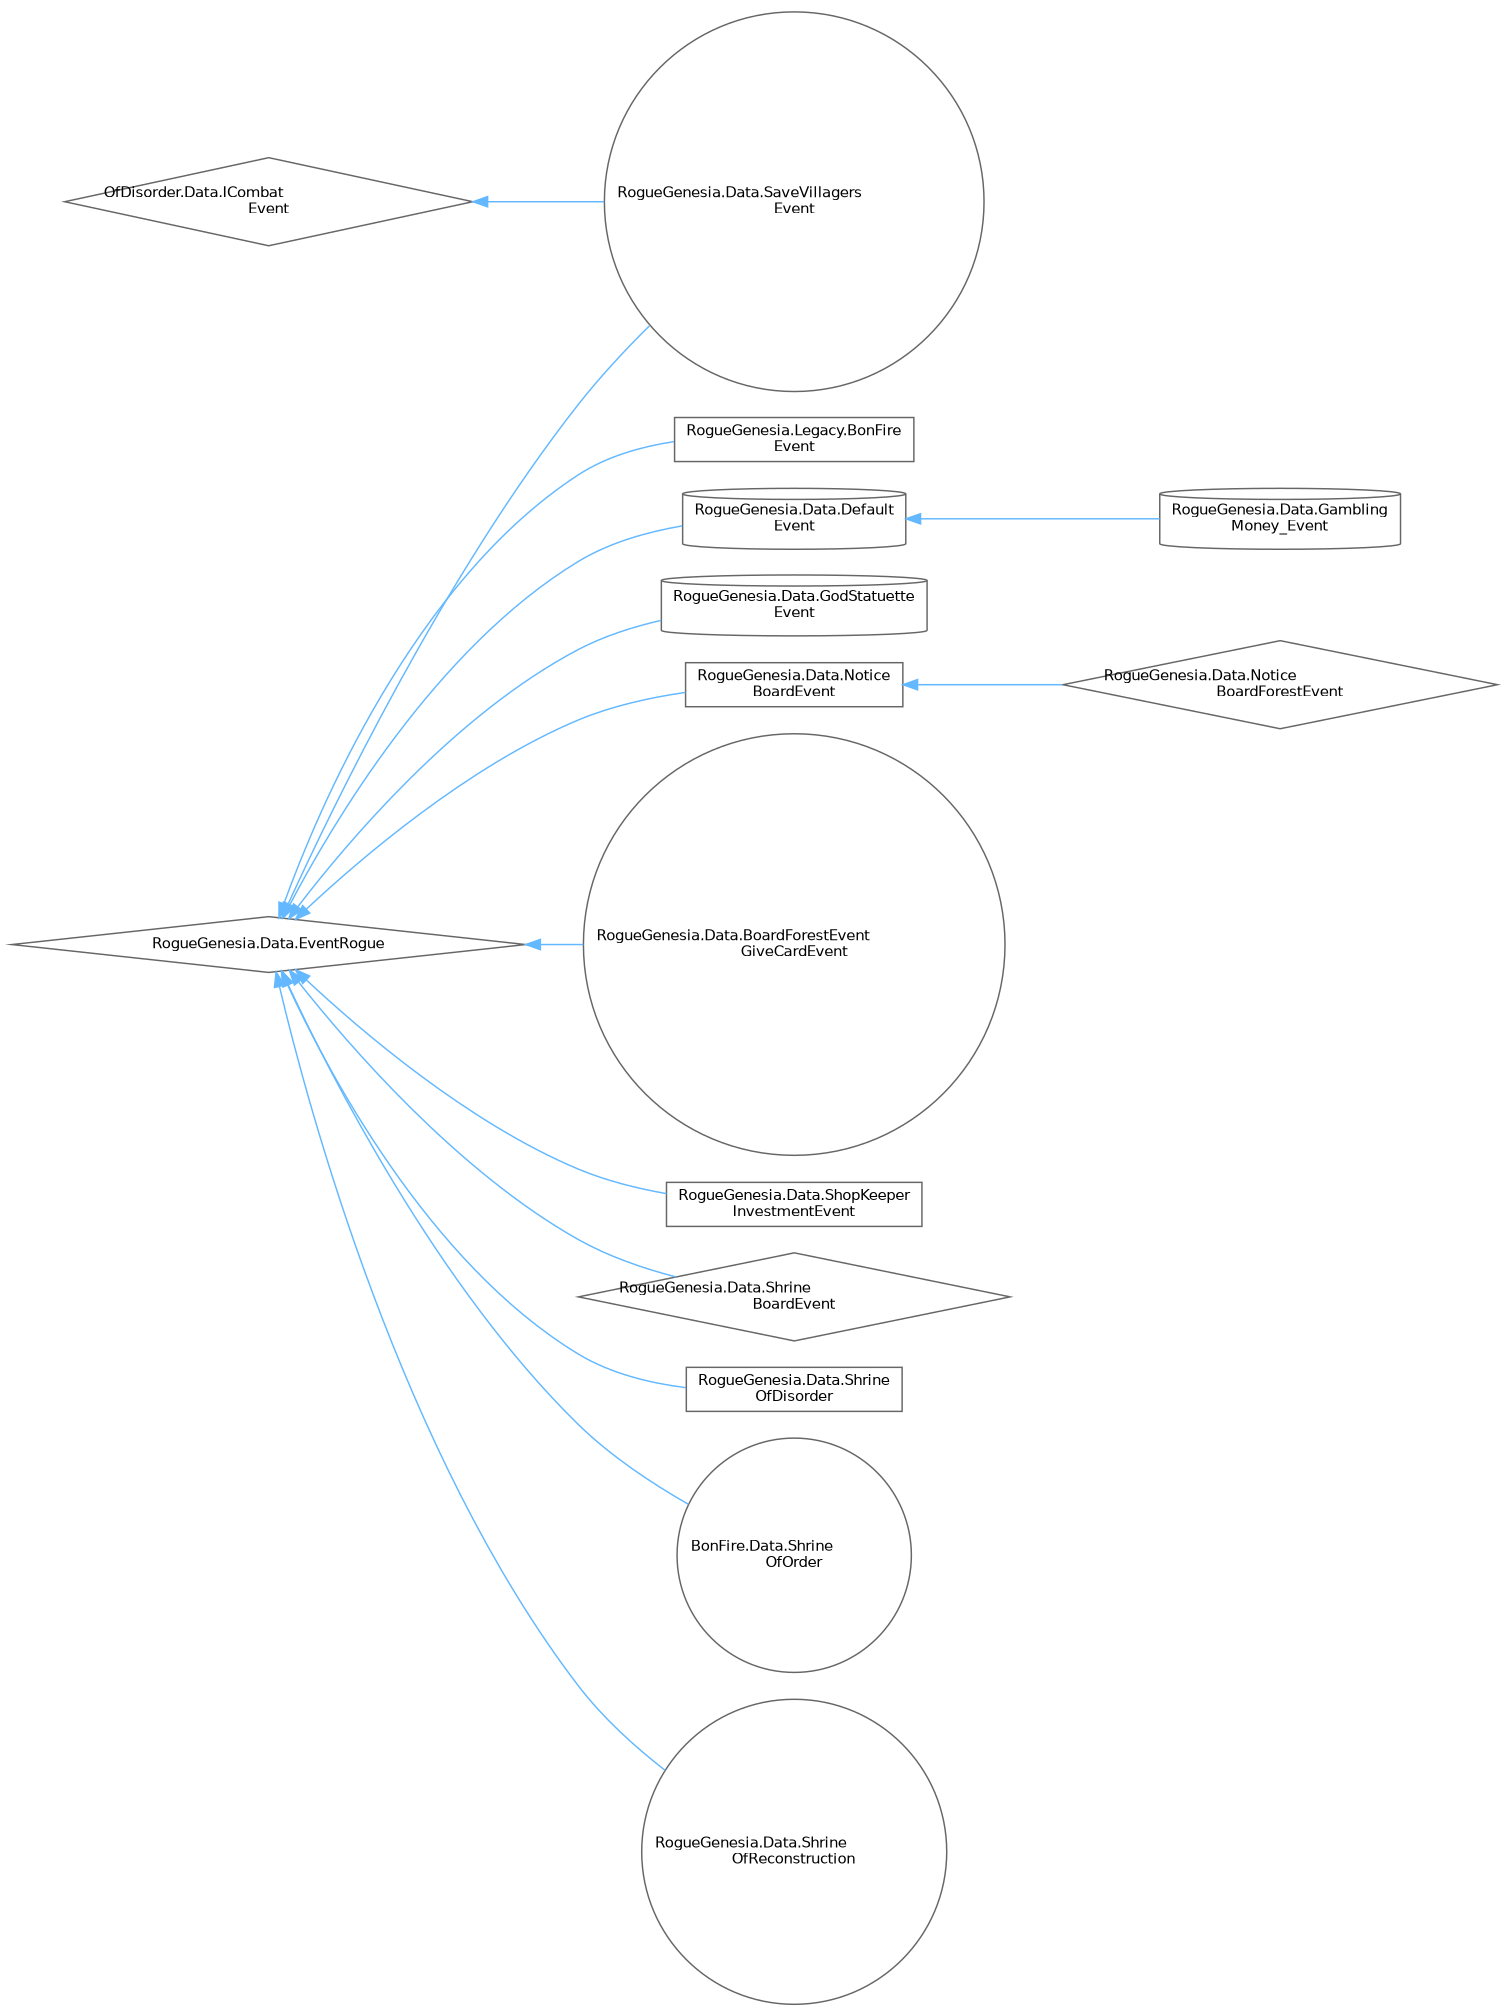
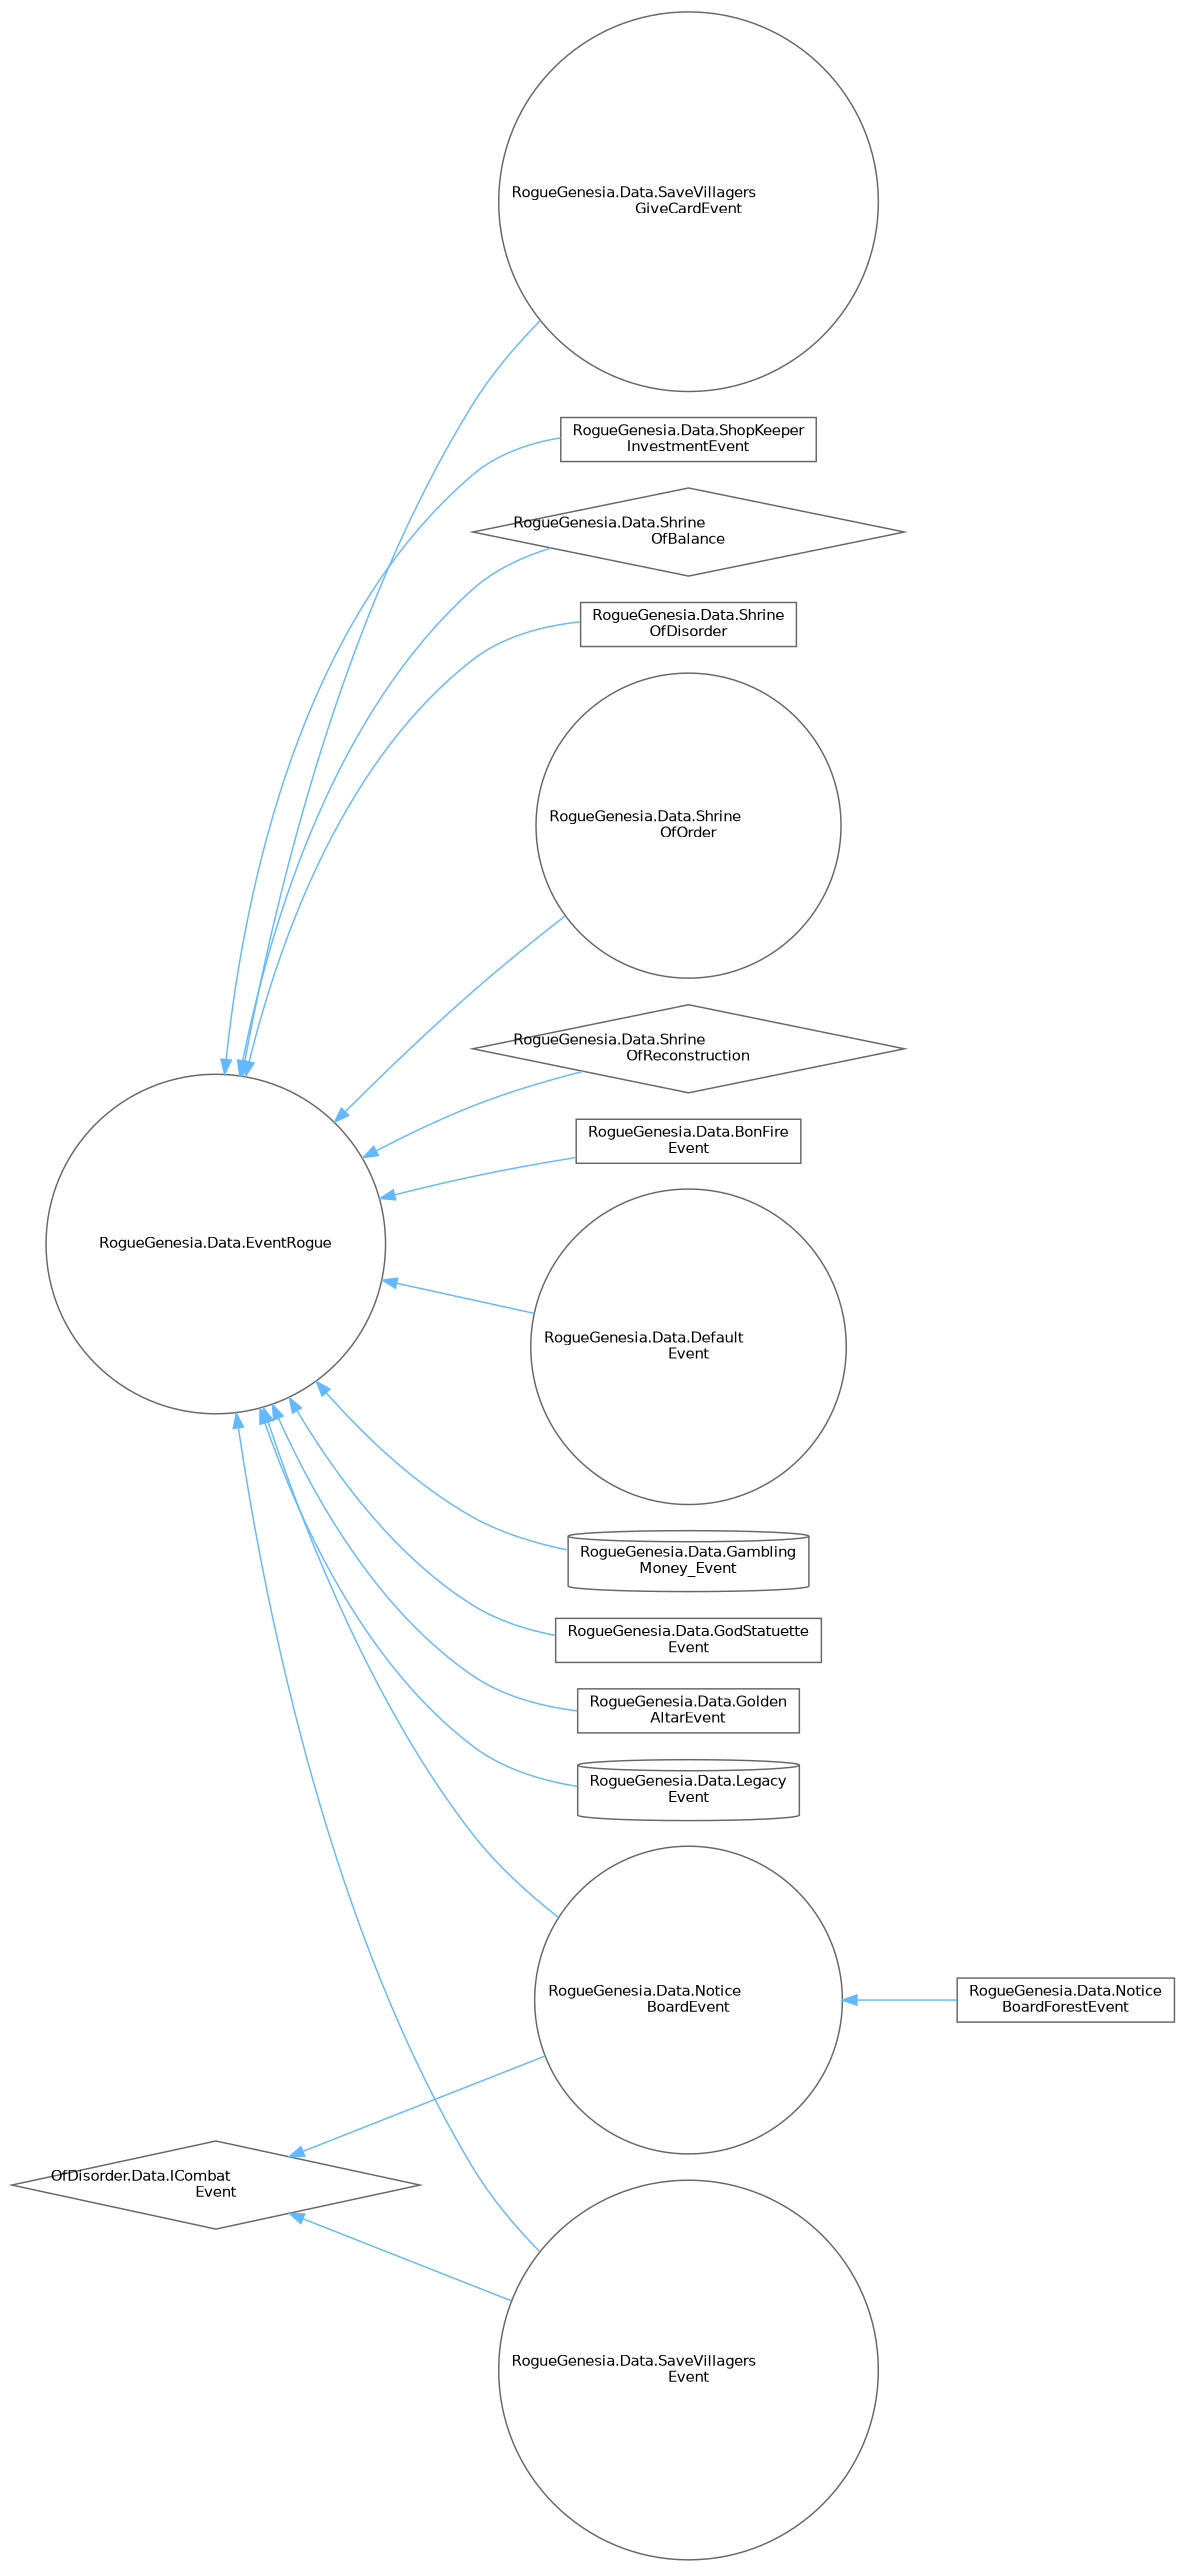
node "RogueGenesia.Legacy.BonFire Event": label "RogueGenesia.Legacy.BonFire Event" -> "RogueGenesia.Data.BonFire Event"
node "RogueGenesia.Data.Default Event": shape cylinder -> circle
edge "RogueGenesia.Data.Gambling Money_Event" -> "RogueGenesia.Data.Default Event": now "RogueGenesia.Data.Gambling Money_Event" -> "RogueGenesia.Data.EventRogue"
node "RogueGenesia.Data.GodStatuette Event": shape cylinder -> box
node "RogueGenesia.Data.Notice BoardEvent": shape box -> circle
node "RogueGenesia.Data.Notice BoardForestEvent": shape diamond -> box
node "RogueGenesia.Data.EventRogue": shape diamond -> circle
node "RogueGenesia.Data.BoardForestEvent GiveCardEvent": label "RogueGenesia.Data.BoardForestEvent GiveCardEvent" -> "RogueGenesia.Data.SaveVillagers GiveCardEvent"
node "RogueGenesia.Data.Shrine BoardEvent": label "RogueGenesia.Data.Shrine BoardEvent" -> "RogueGenesia.Data.Shrine OfBalance"
node "BonFire.Data.Shrine OfOrder": label "BonFire.Data.Shrine OfOrder" -> "RogueGenesia.Data.Shrine OfOrder"
node "RogueGenesia.Data.Golden AltarEvent": added
node "RogueGenesia.Data.Legacy Event": added
node "RogueGenesia.Data.Shrine OfReconstruction": shape circle -> diamond
edge "RogueGenesia.Data.Notice BoardEvent" -> "OfDisorder.Data.ICombat Event": added
